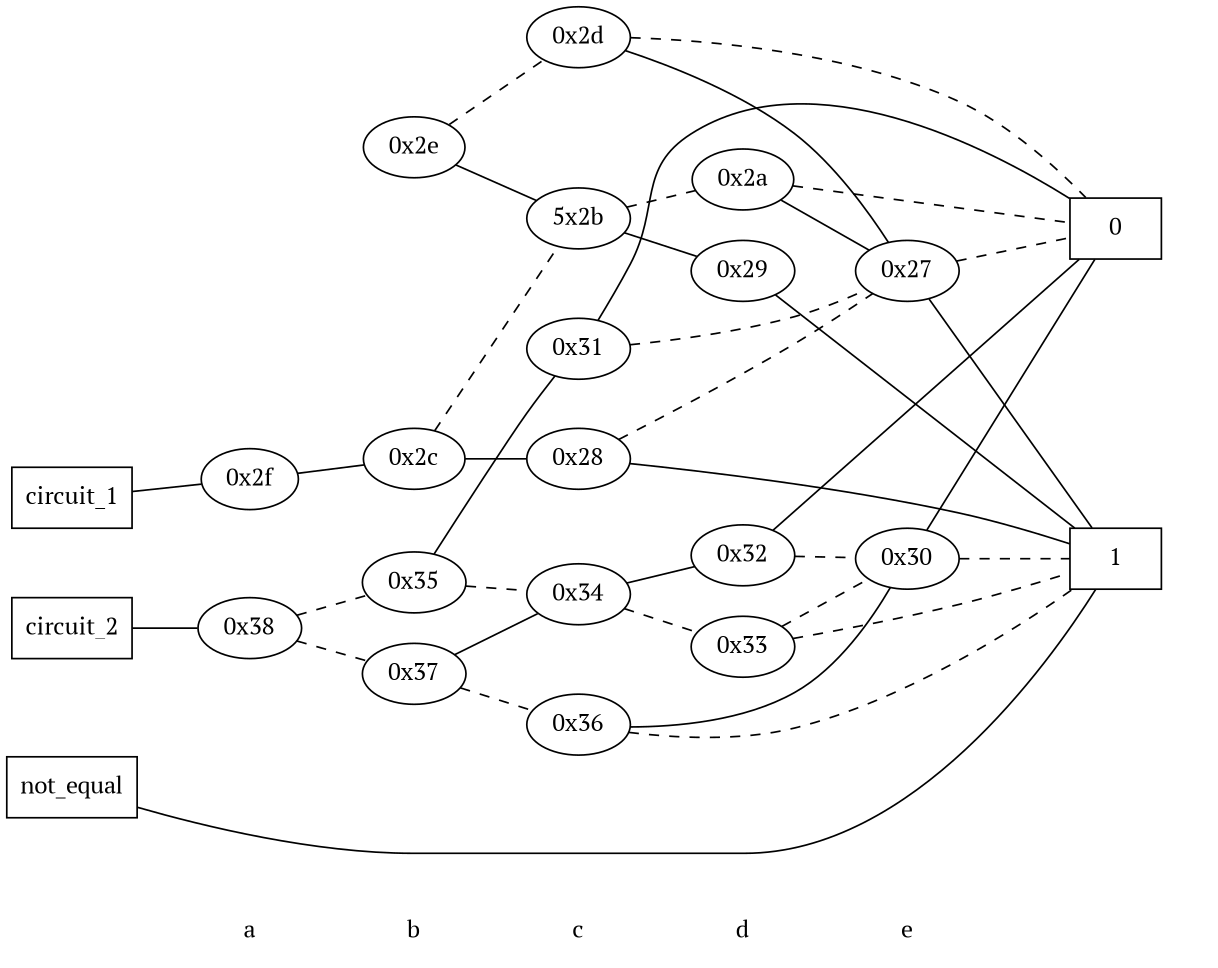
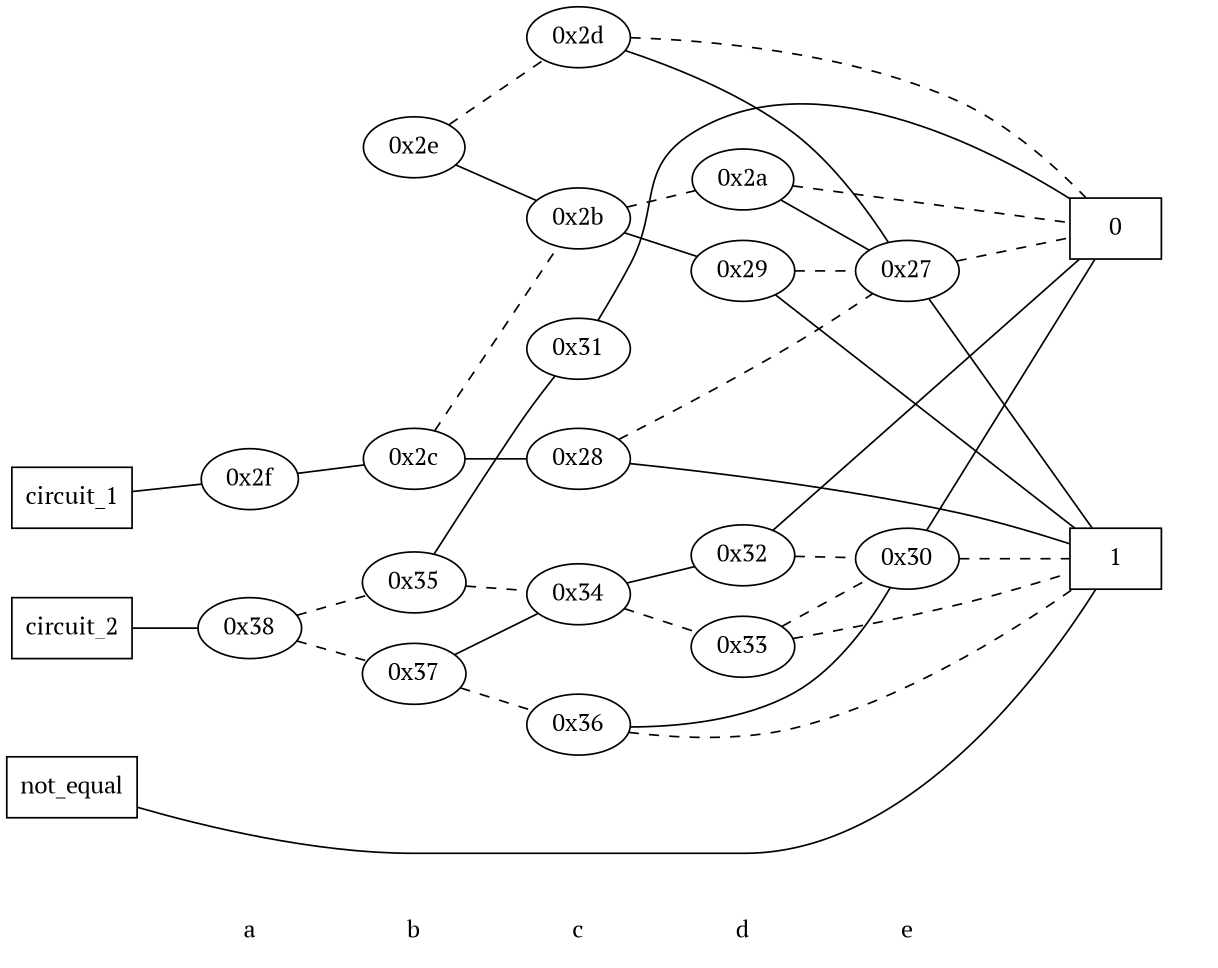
node "5x2b": label "5x2b" -> "0x2b"
edge "0x27" -- "0x31": now "0x27" -- "0x29"
